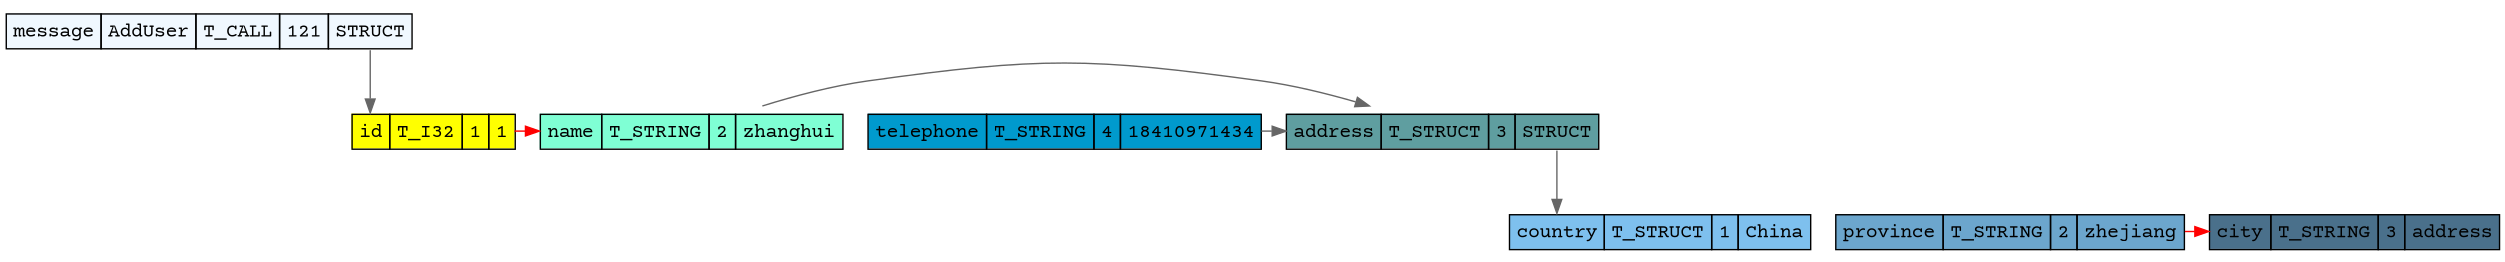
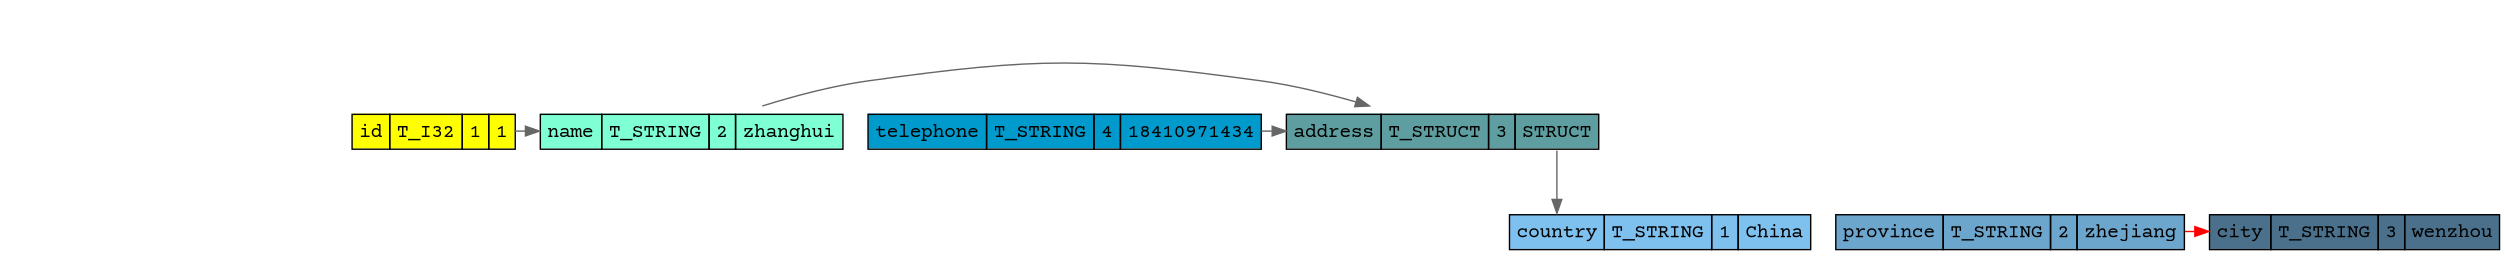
node "message": removed
edge "id" -> "name": color red -> gray40
node "country": text "T_STRUCT" -> "T_STRING"
node "city": text "address" -> "wenzhou"
